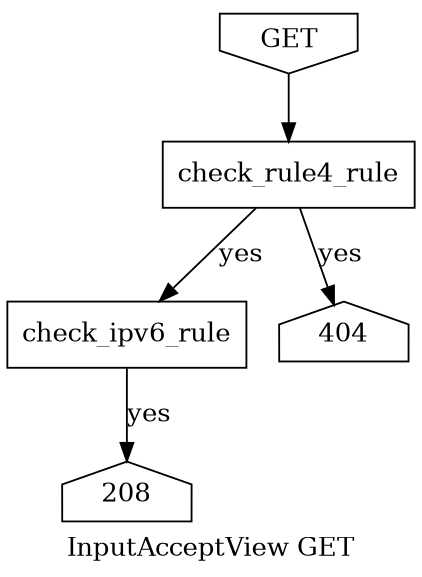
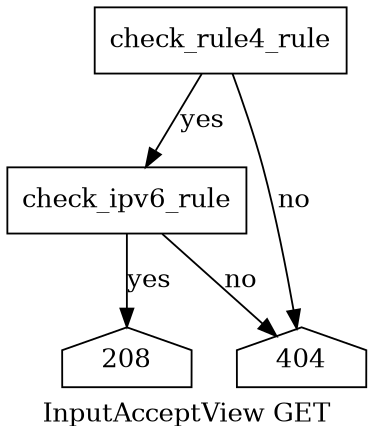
node "GET": removed
edge "check_rule4_rule" -> "404": label "yes" -> "no"
edge "check_ipv6_rule" -> "404": added, label "no"
